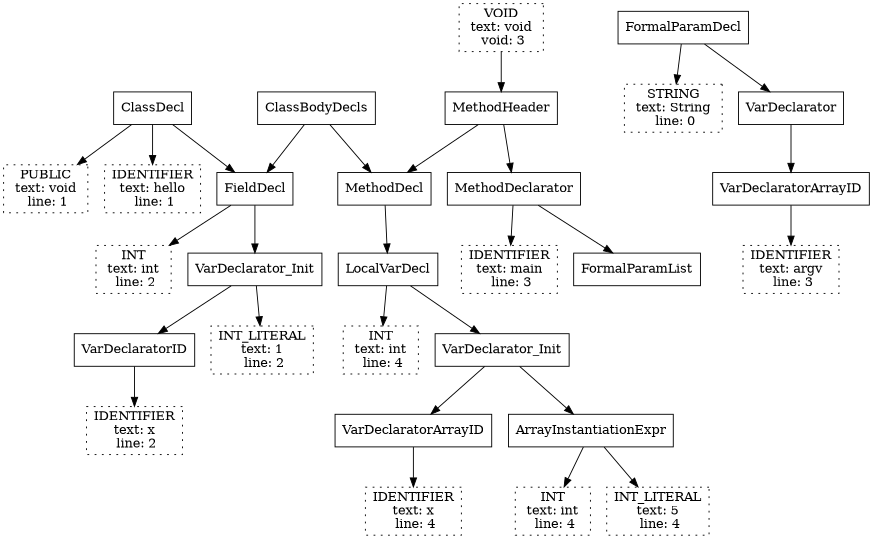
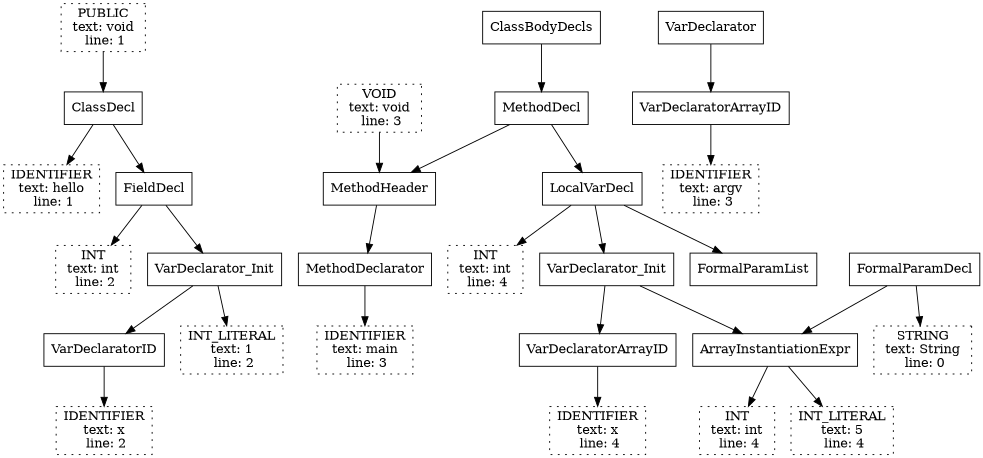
node "VOID": text "void: 3" -> "line: 3"
edge "FormalParamDecl" -> "VarDeclarator": now "FormalParamDecl" -> "ArrayInstantiationExpr"
edge "ClassDecl" -> "PUBLIC": reversed
edge "ClassBodyDecls" -> "FieldDecl": removed
edge "MethodHeader" -> "MethodDecl": reversed
edge "MethodDeclarator" -> "FormalParamList": now "LocalVarDecl" -> "FormalParamList"
